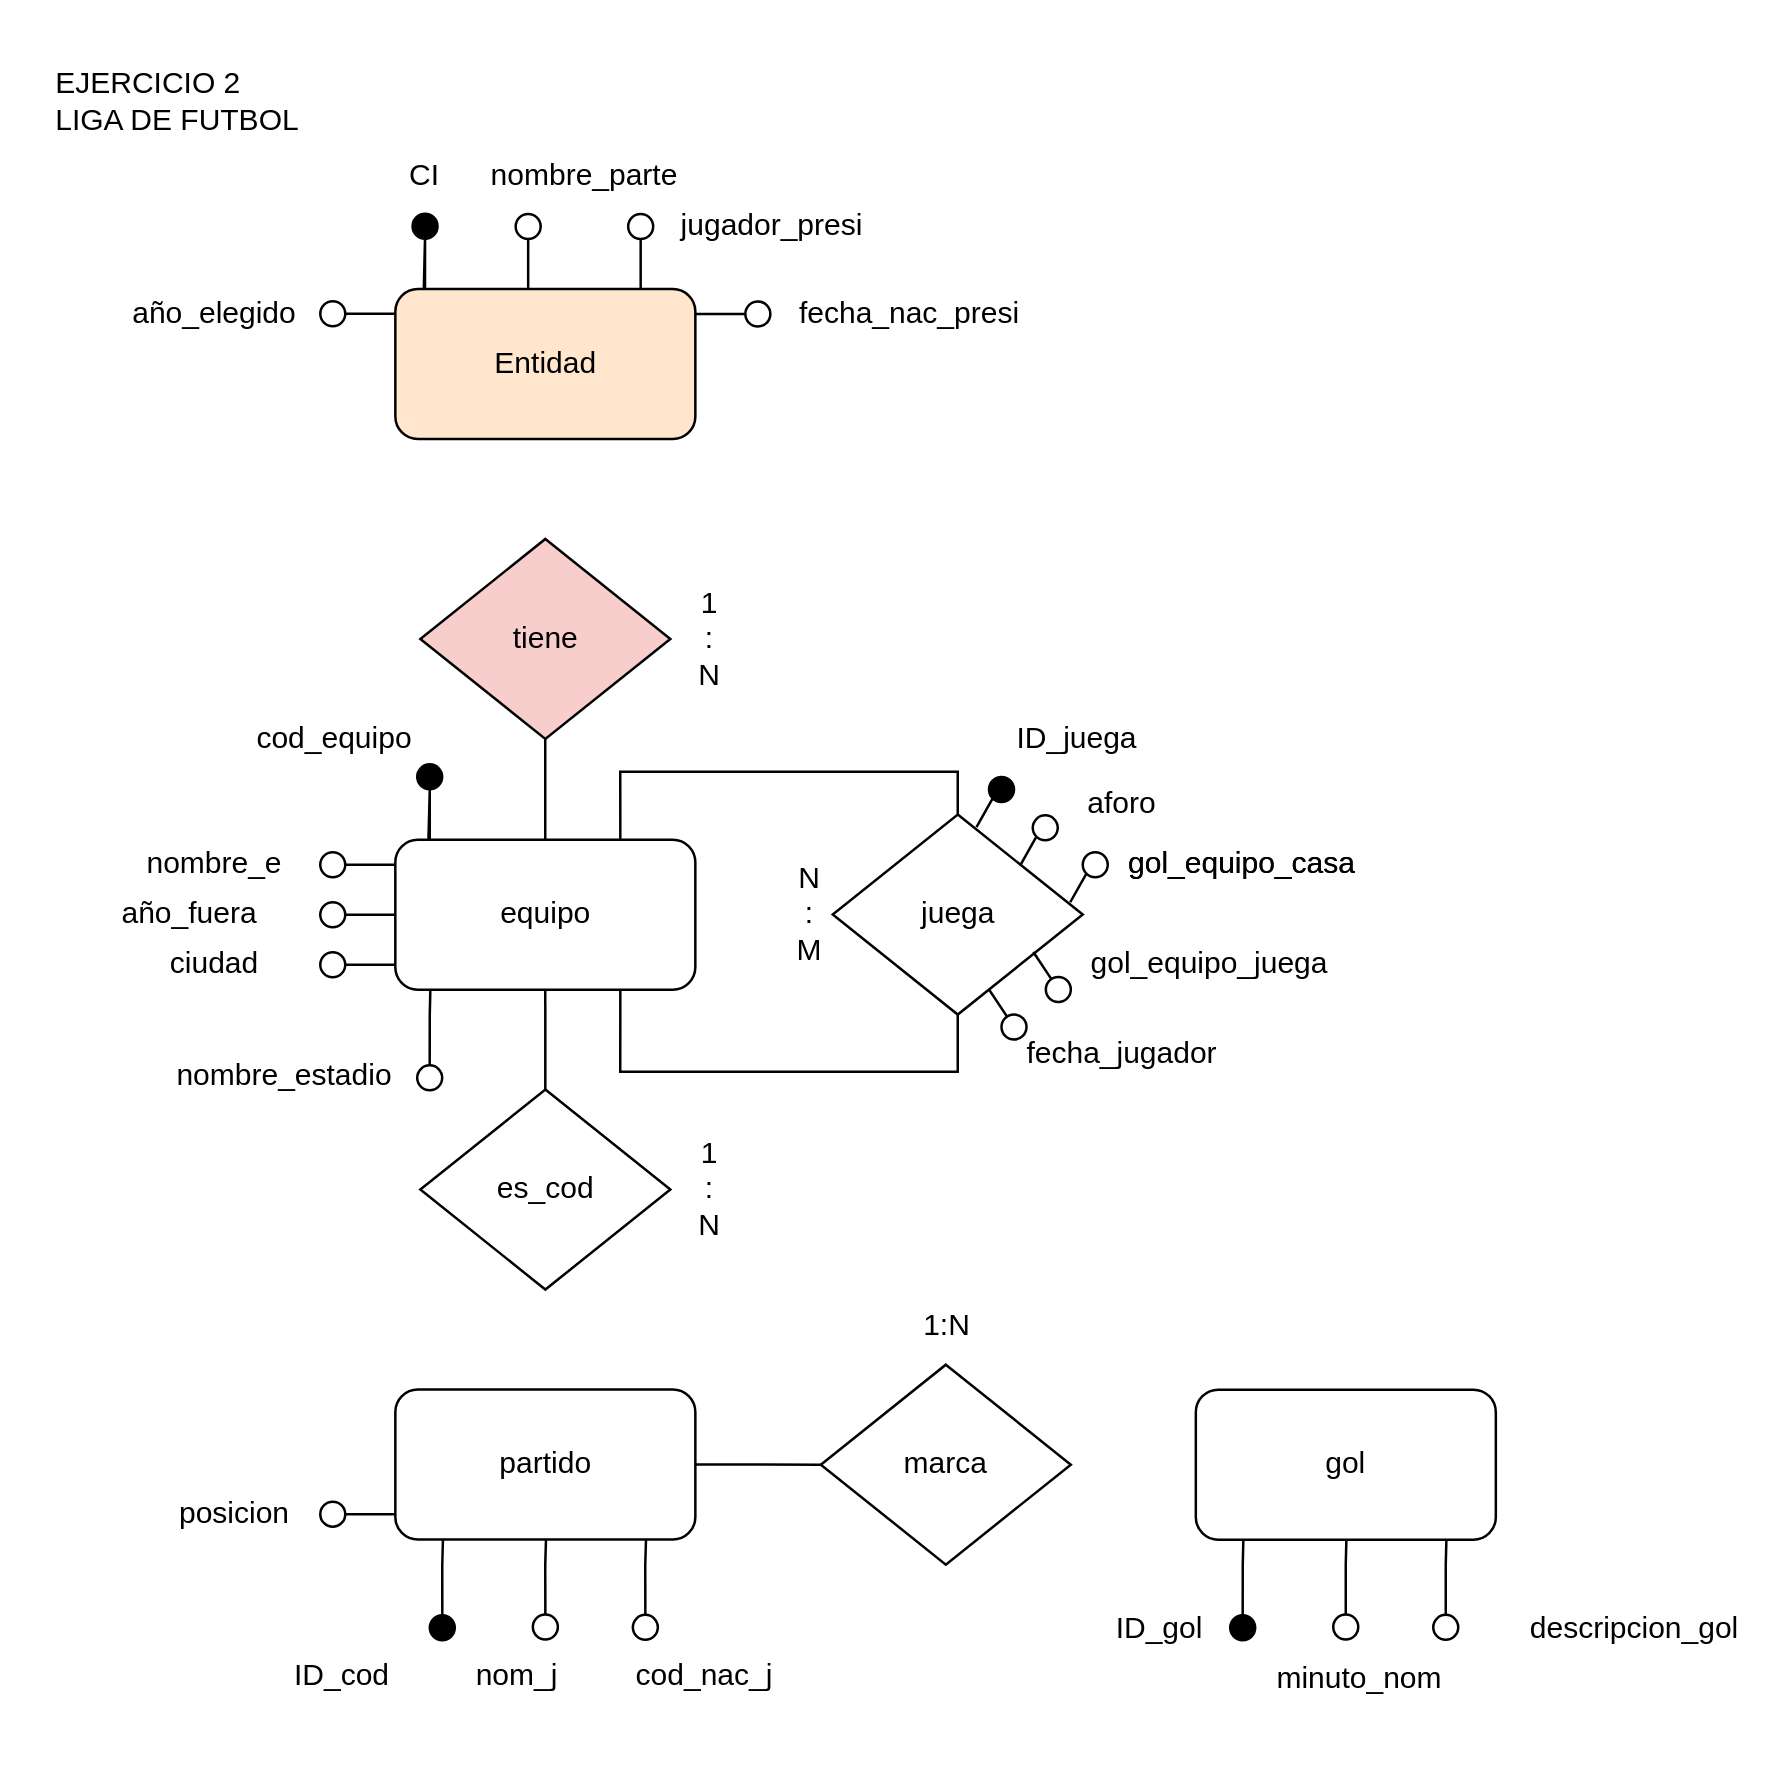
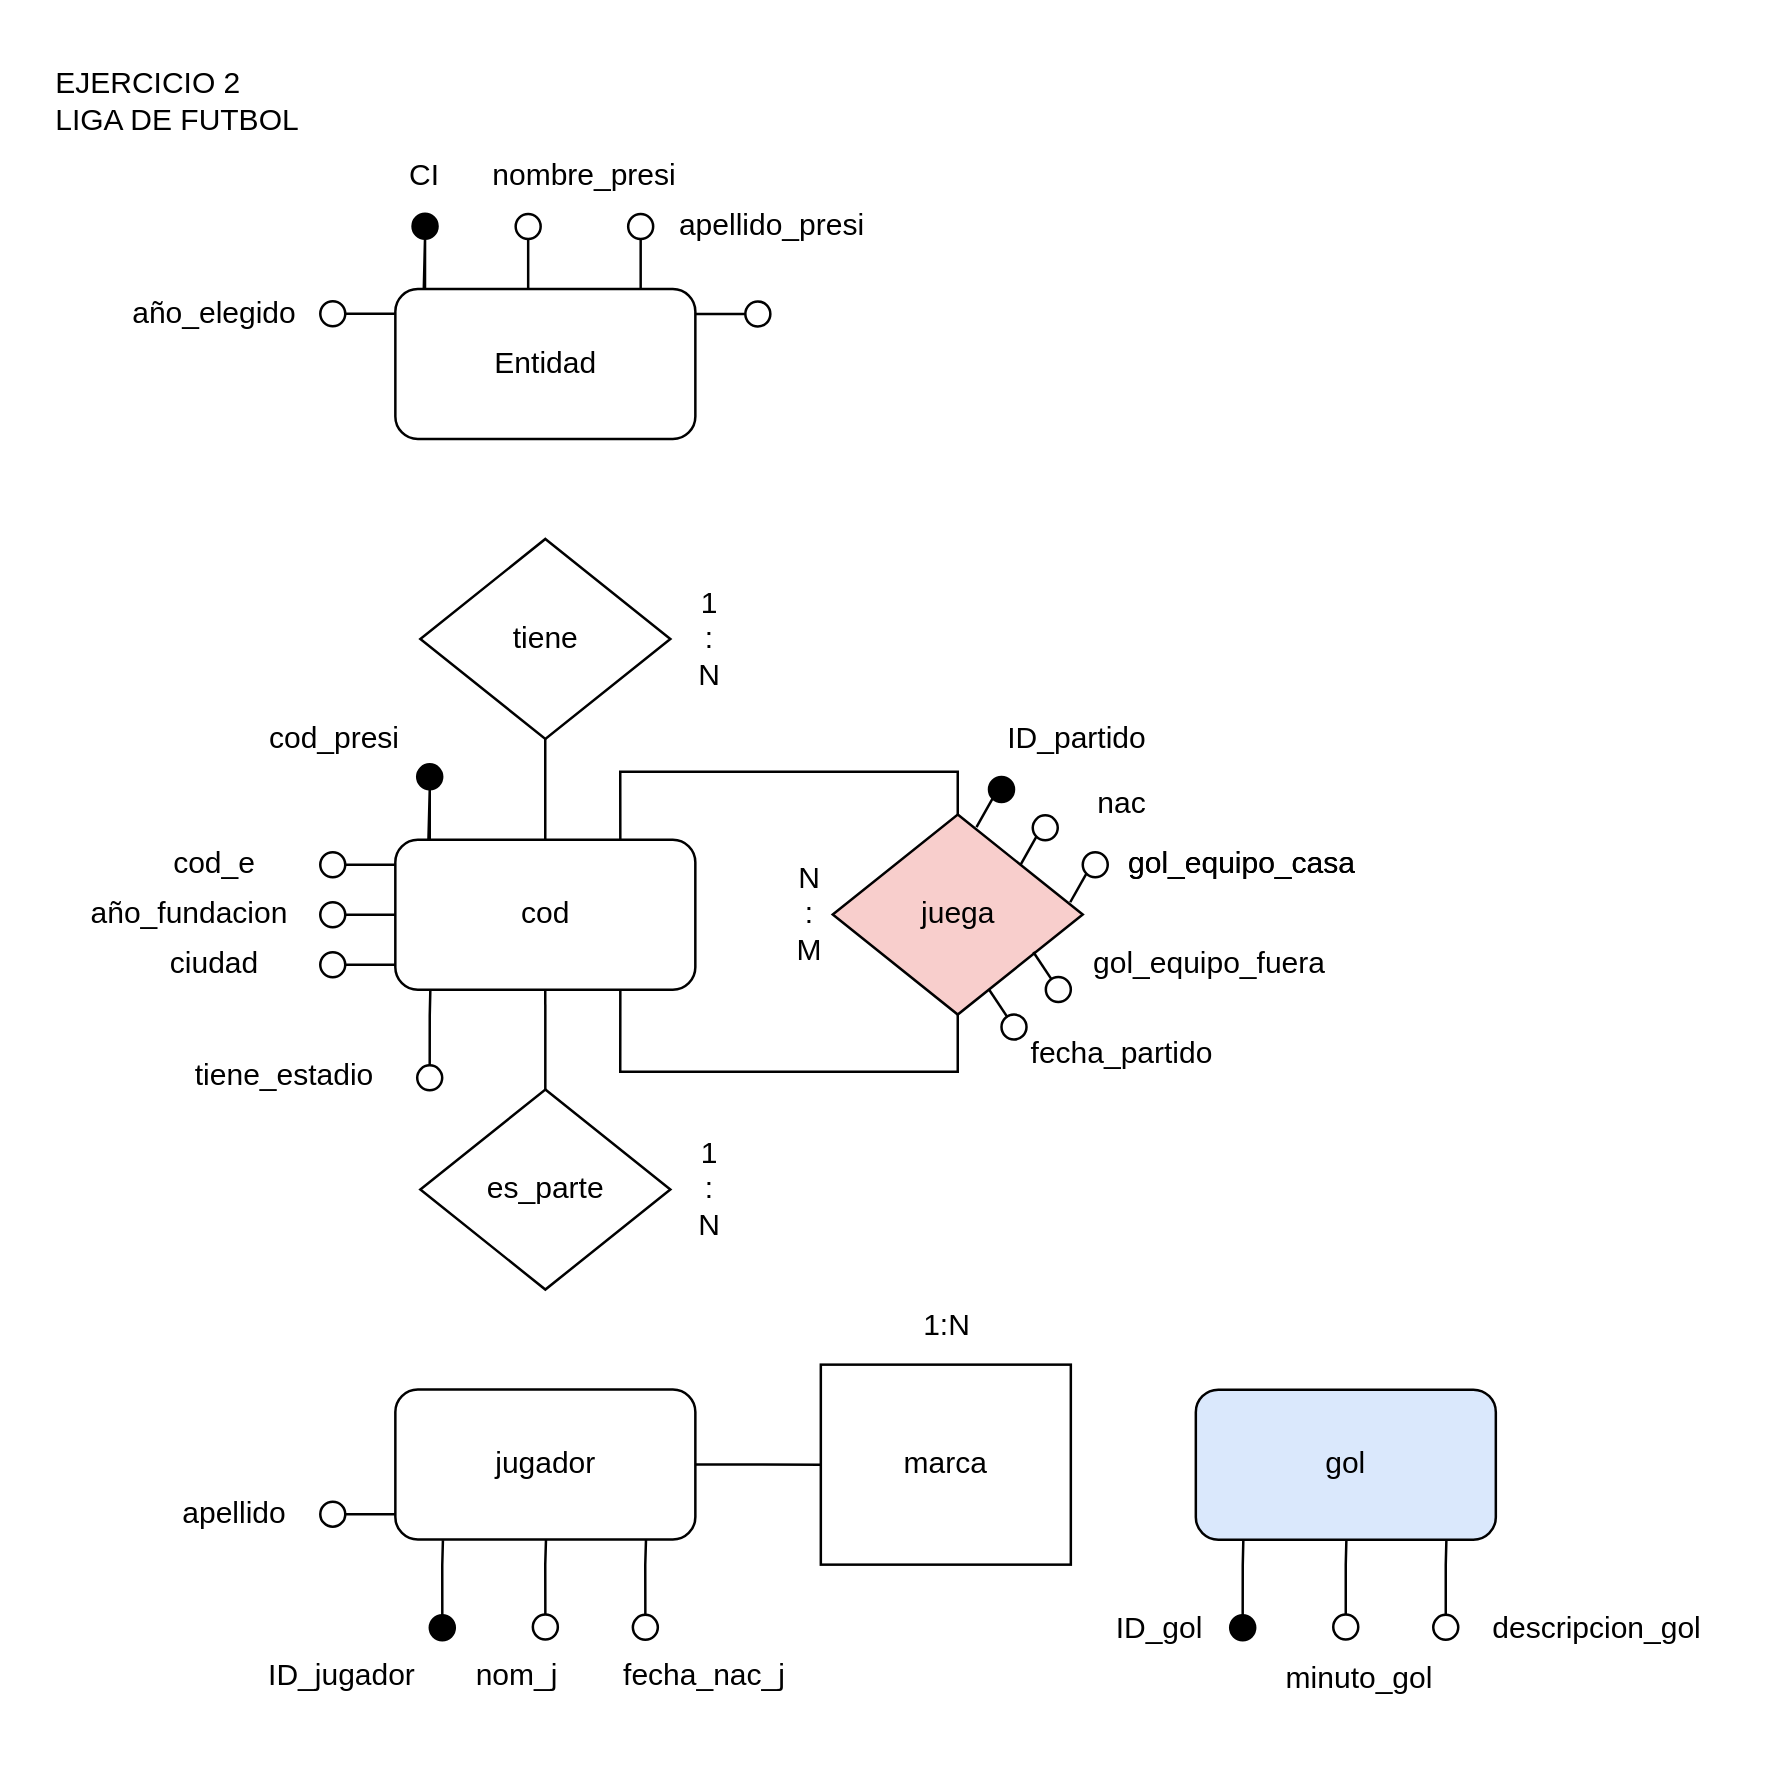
node "nombre_parte": label "nombre_parte" -> "nombre_presi"
node "jugador_presi": label "jugador_presi" -> "apellido_presi"
node "fecha_nac_presi": removed
node "Entidad": fillcolor #ffe6cc -> #ffffff
node "tiene": fillcolor #f8cecc -> #ffffff
node "cod_equipo": label "cod_equipo" -> "cod_presi"
node "ID_juega": label "ID_juega" -> "ID_partido"
node "aforo": label "aforo" -> "nac"
node "nombre_e": label "nombre_e" -> "cod_e"
node "año_fuera": label "año_fuera" -> "año_fundacion"
node "equipo": label "equipo" -> "cod"
node "juega": fillcolor #ffffff -> #f8cecc
node "gol_equipo_juega": label "gol_equipo_juega" -> "gol_equipo_fuera"
node "fecha_jugador": label "fecha_jugador" -> "fecha_partido"
node "nombre_estadio": label "nombre_estadio" -> "tiene_estadio"
node "es_cod": label "es_cod" -> "es_parte"
node "partido": label "partido" -> "jugador"
node "marca": shape diamond -> rectangle
node "gol": fillcolor #ffffff -> #dae8fc
node "posicion": label "posicion" -> "apellido"
node "descripcion_gol": moved (1633, 1628) -> (1596, 1628)
node "ID_cod": label "ID_cod" -> "ID_jugador"
node "cod_nac_j": label "cod_nac_j" -> "fecha_nac_j"
node "minuto_nom": label "minuto_nom" -> "minuto_gol"
